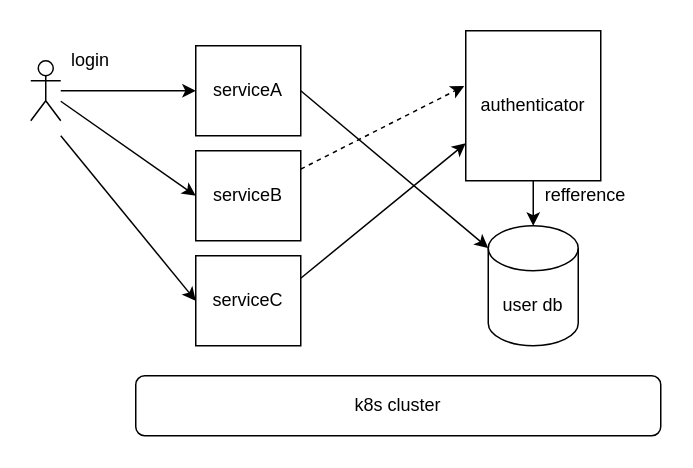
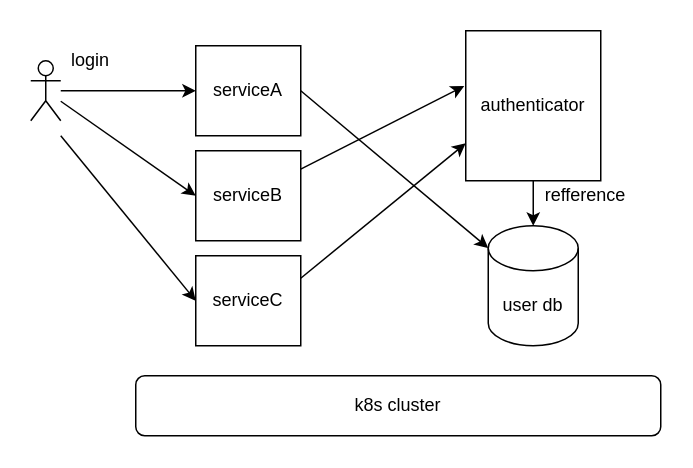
edge "serviceB" -> "authenticator": style dashed -> solid
